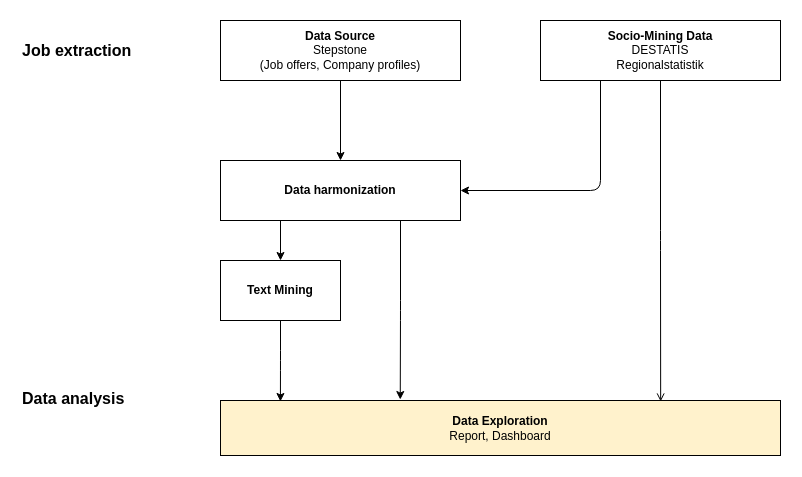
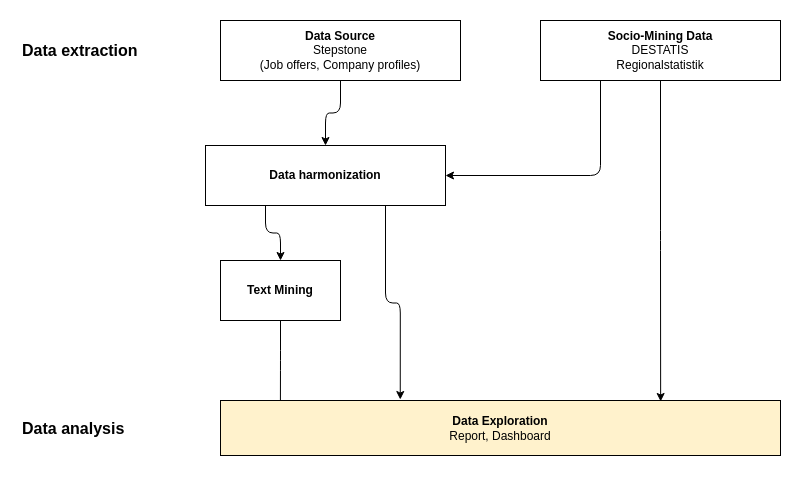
node "Job extraction": label "Job extraction" -> "Data extraction"
node "Data harmonization": moved (341, 191) -> (326, 176)
edge "Text Mining" -> "Data Exploration Report, Dashboard": arrowhead classic -> none
edge "Socio-Mining Data DESTATIS Regionalstatistik" -> "Data Exploration Report, Dashboard": arrowhead open -> classic
node "Data analysis": moved (101, 398) -> (101, 428)
